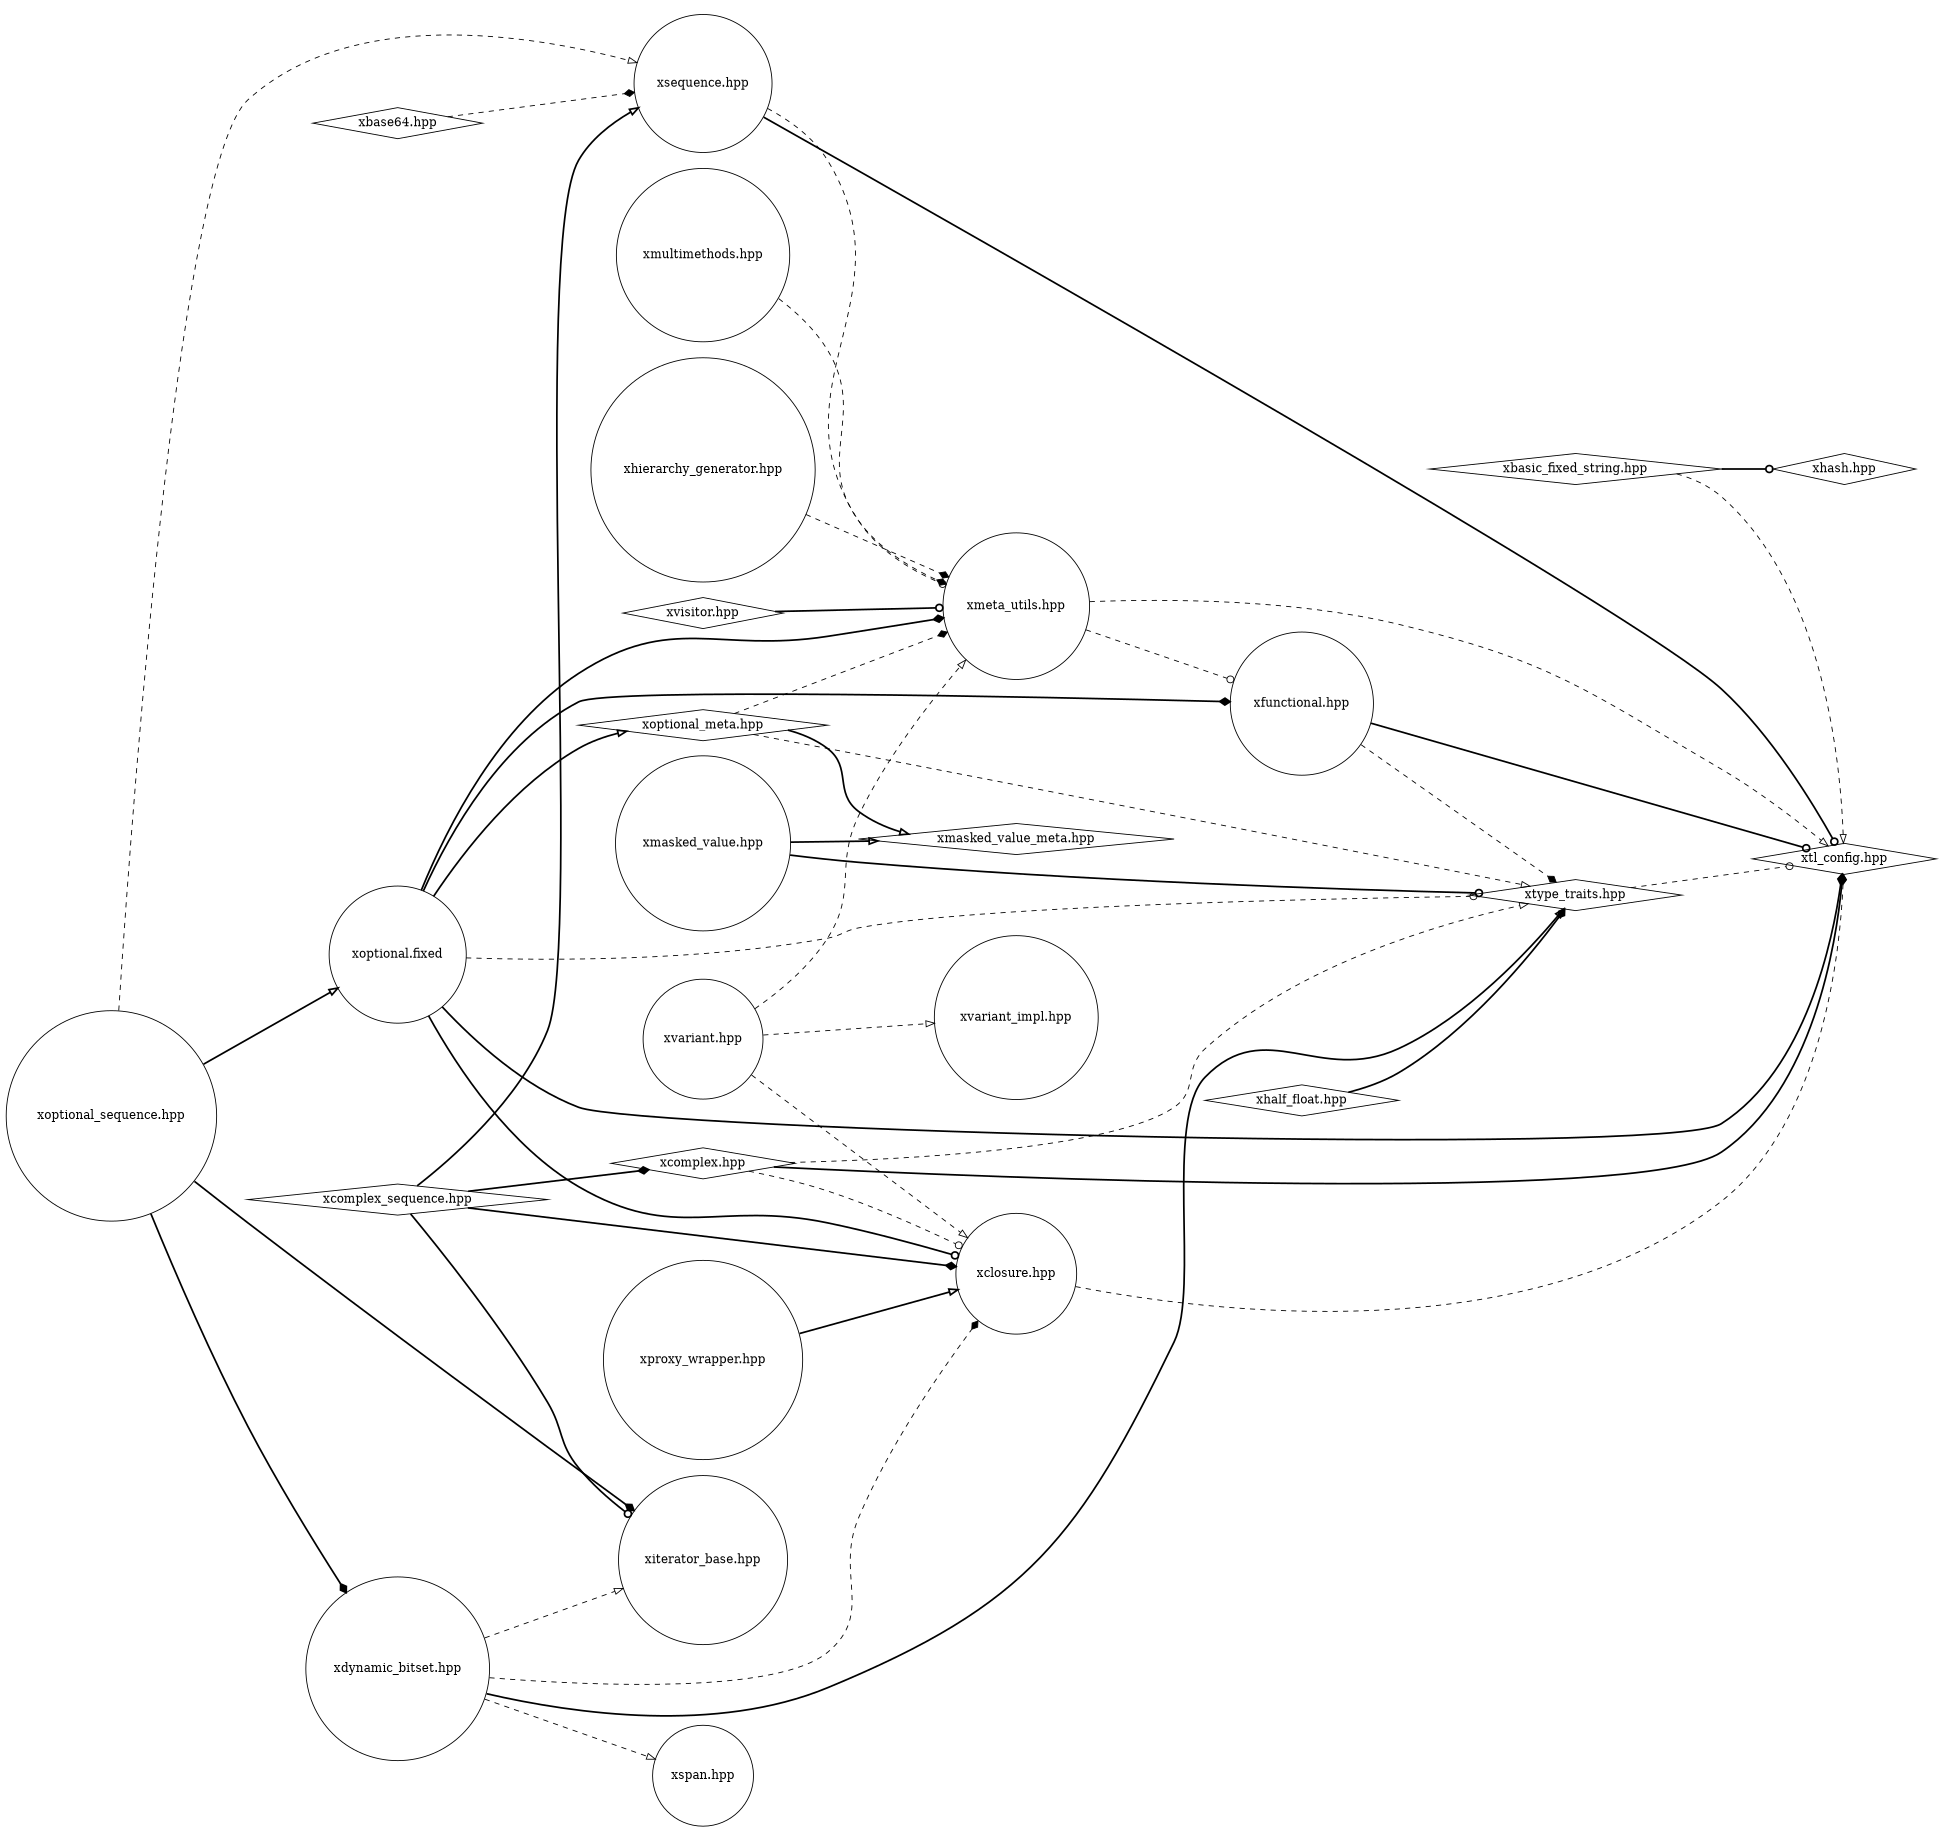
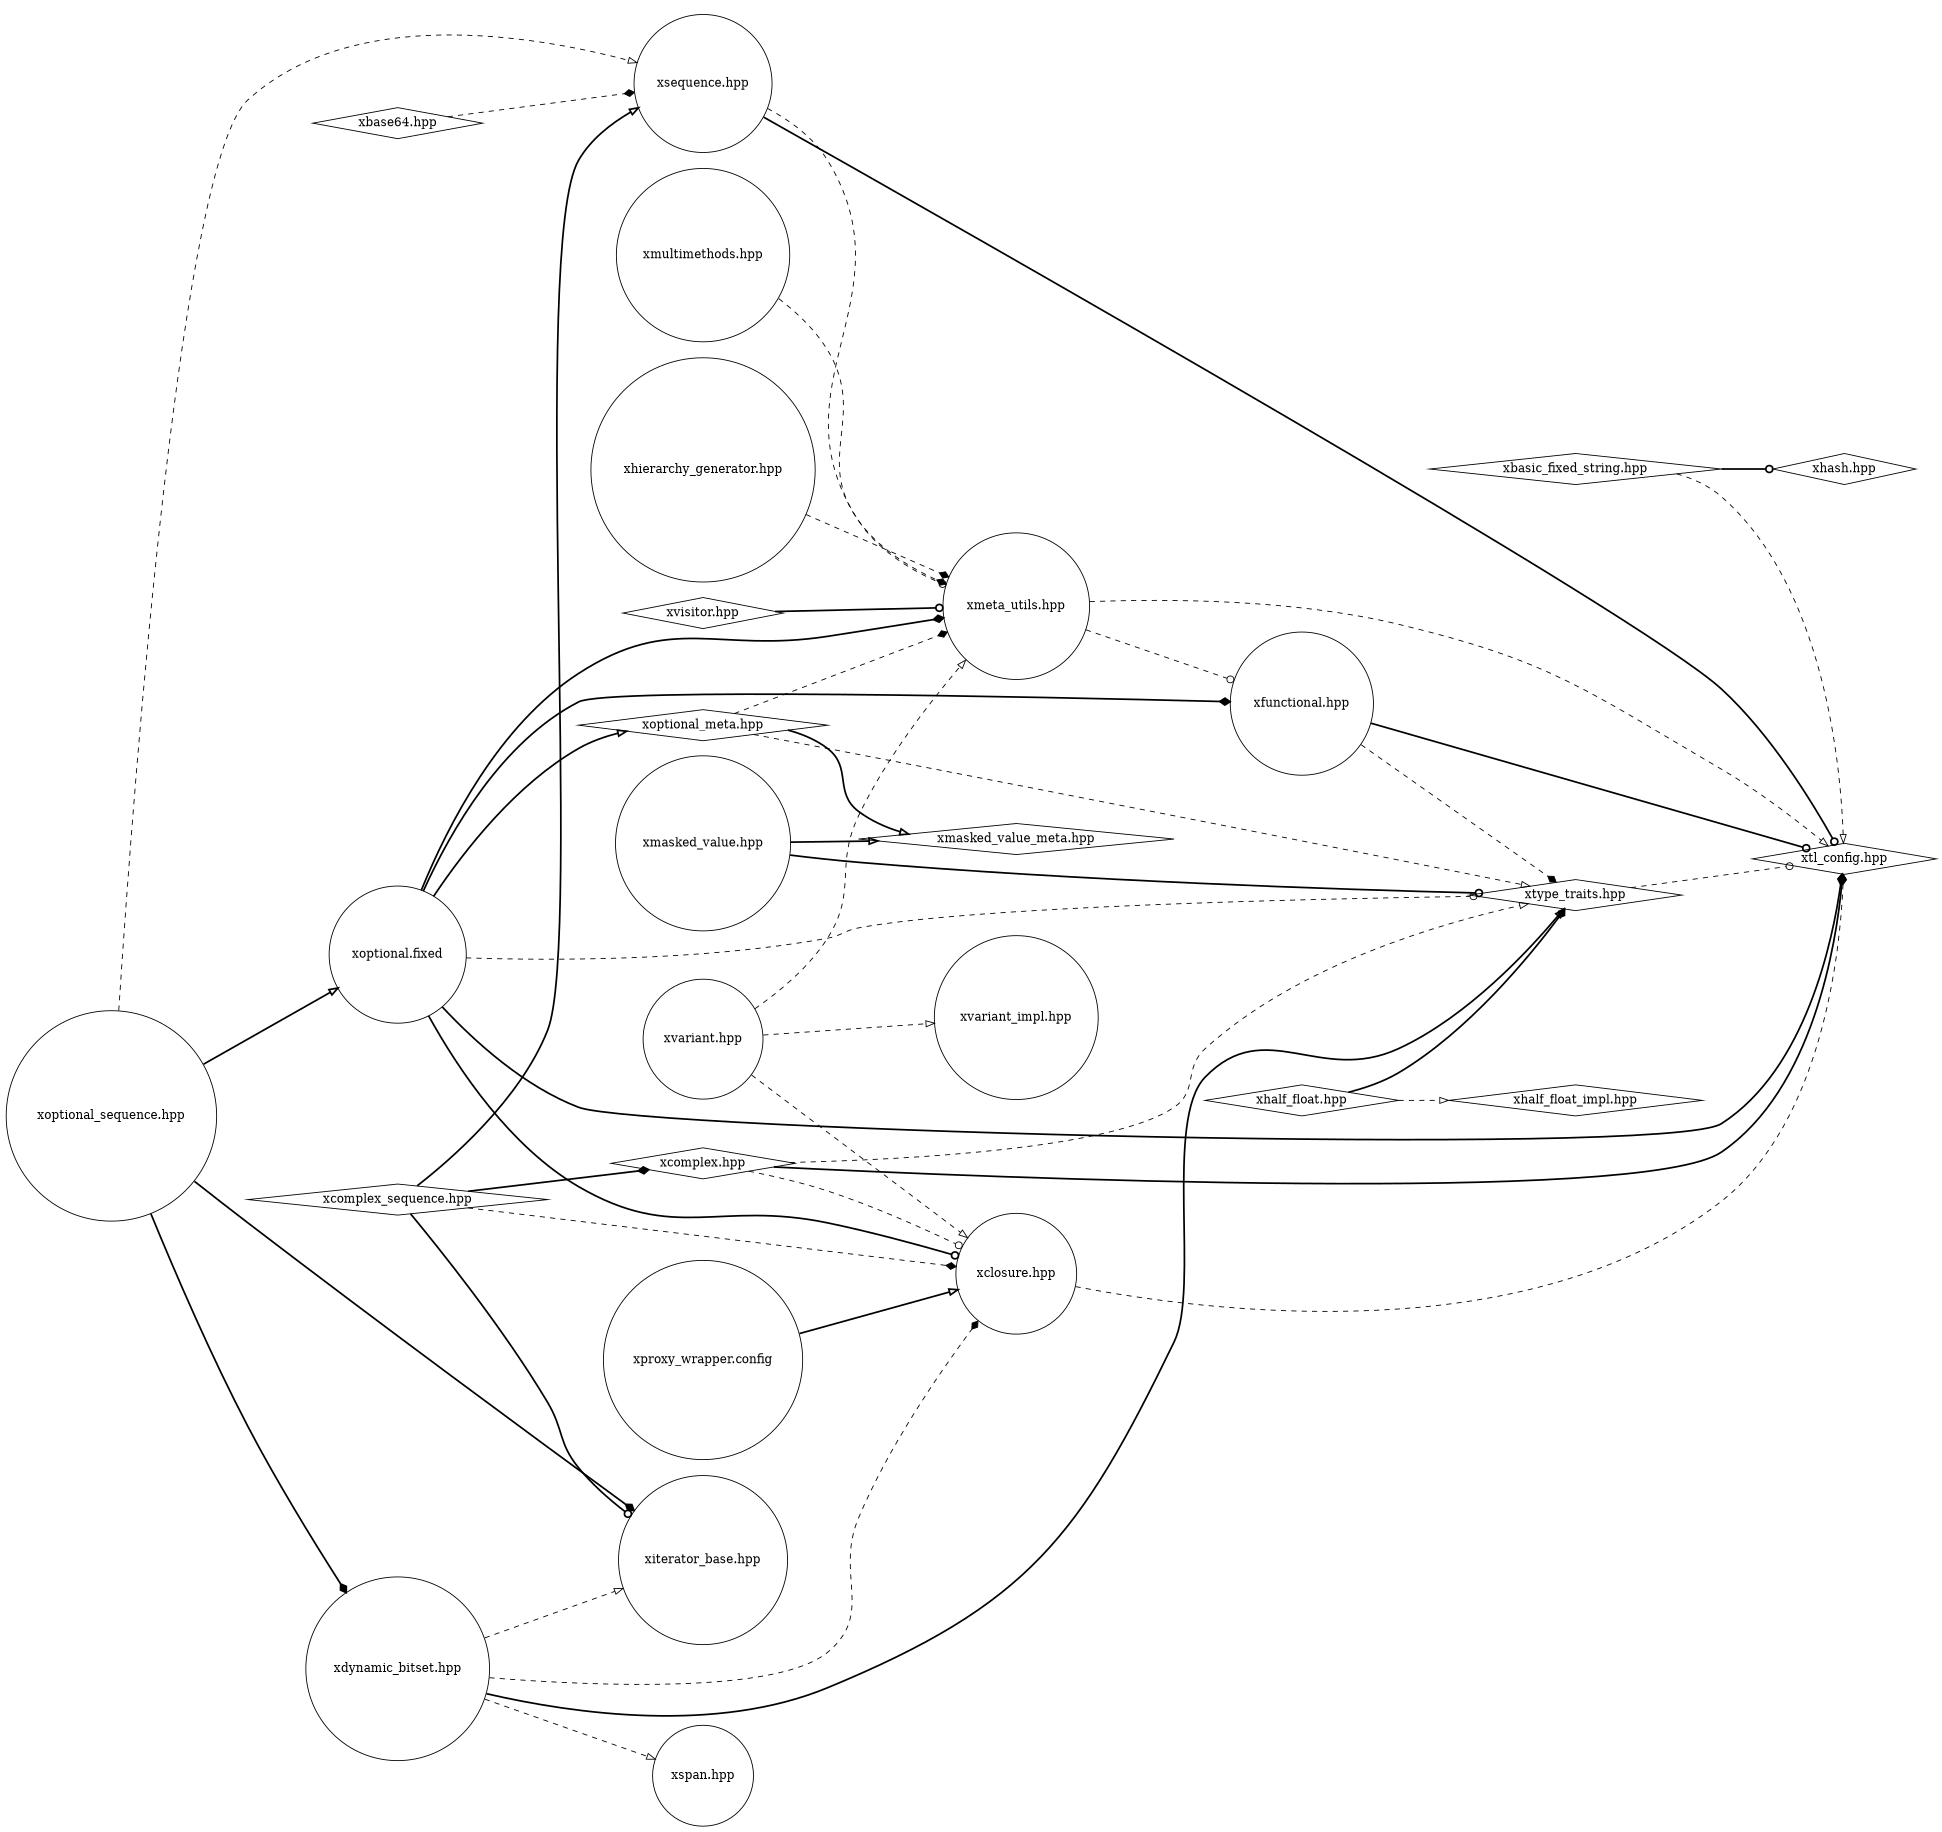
node "xhalf_float_impl.hpp": added
edge "xcomplex_sequence.hpp" -> "xclosure.hpp": style bold -> dashed
node "xproxy_wrapper.hpp": label "xproxy_wrapper.hpp" -> "xproxy_wrapper.config"
